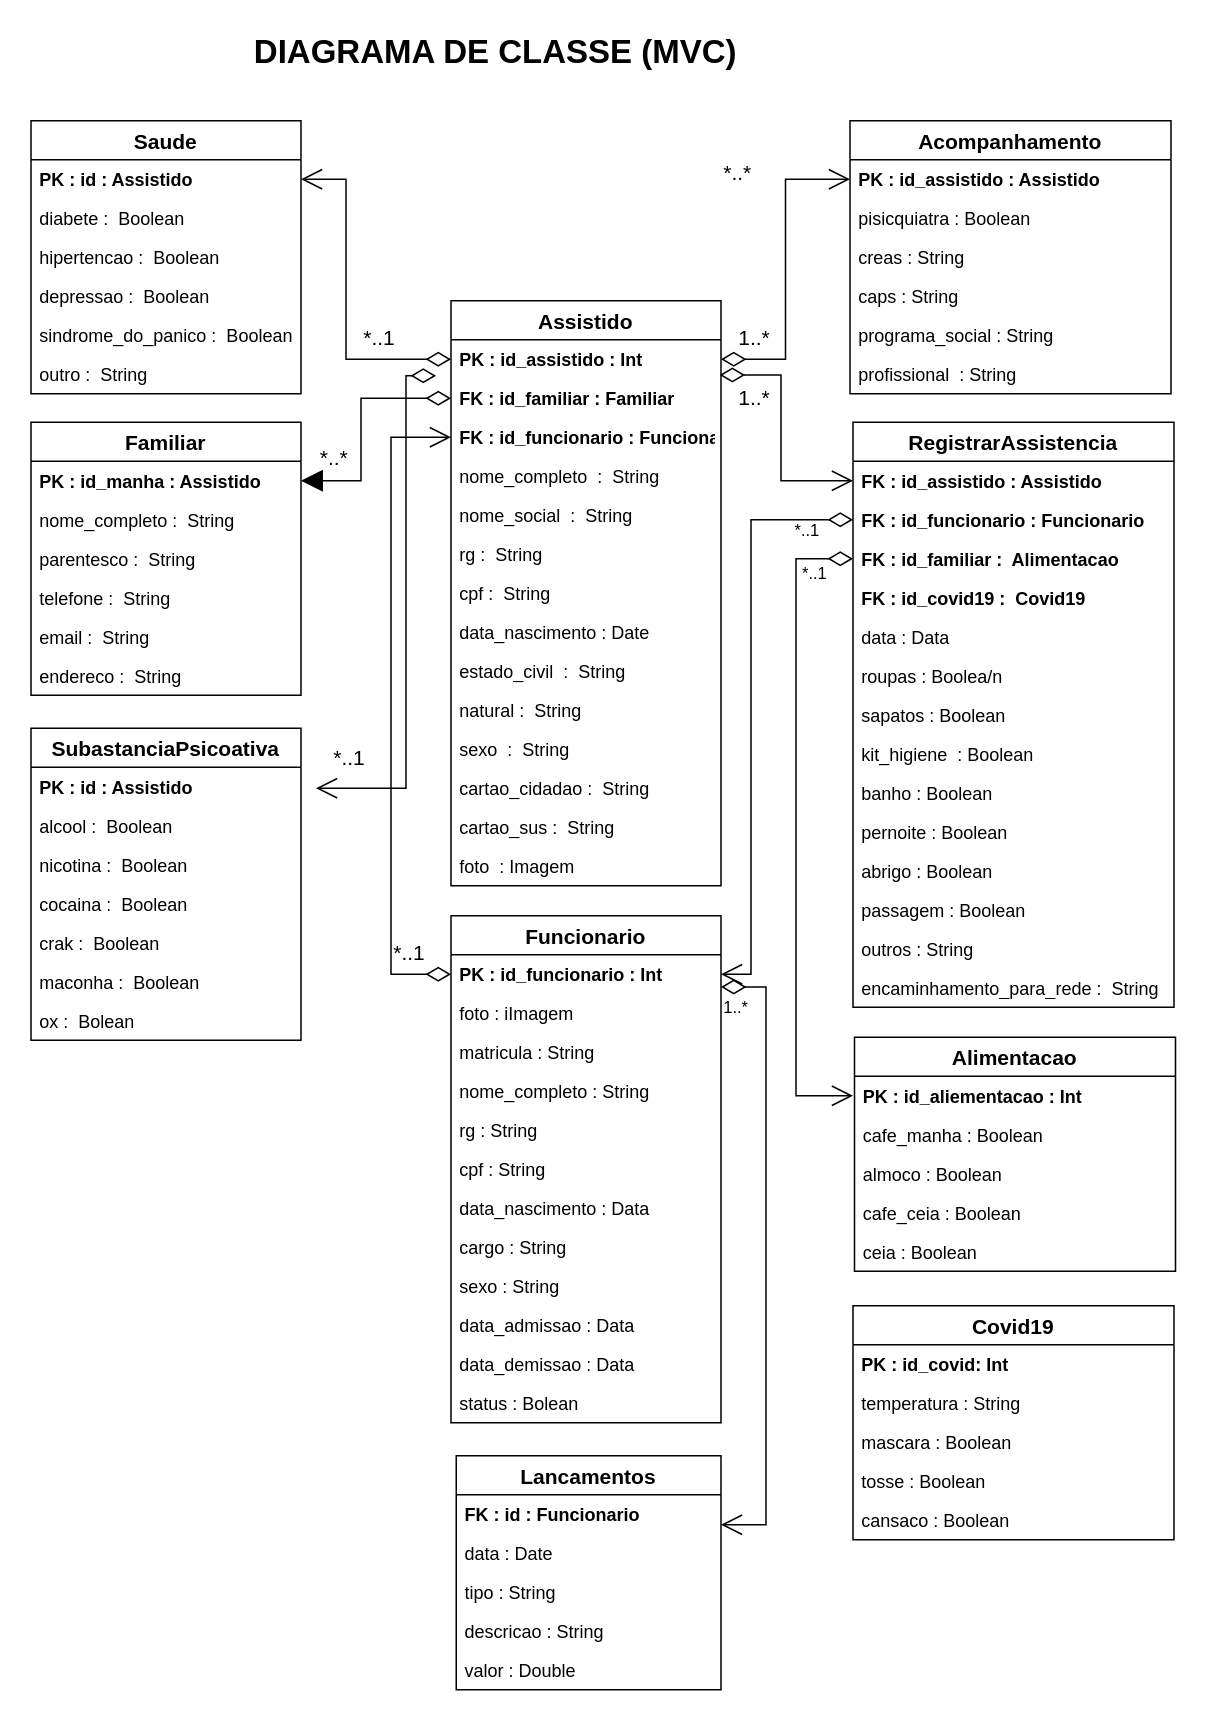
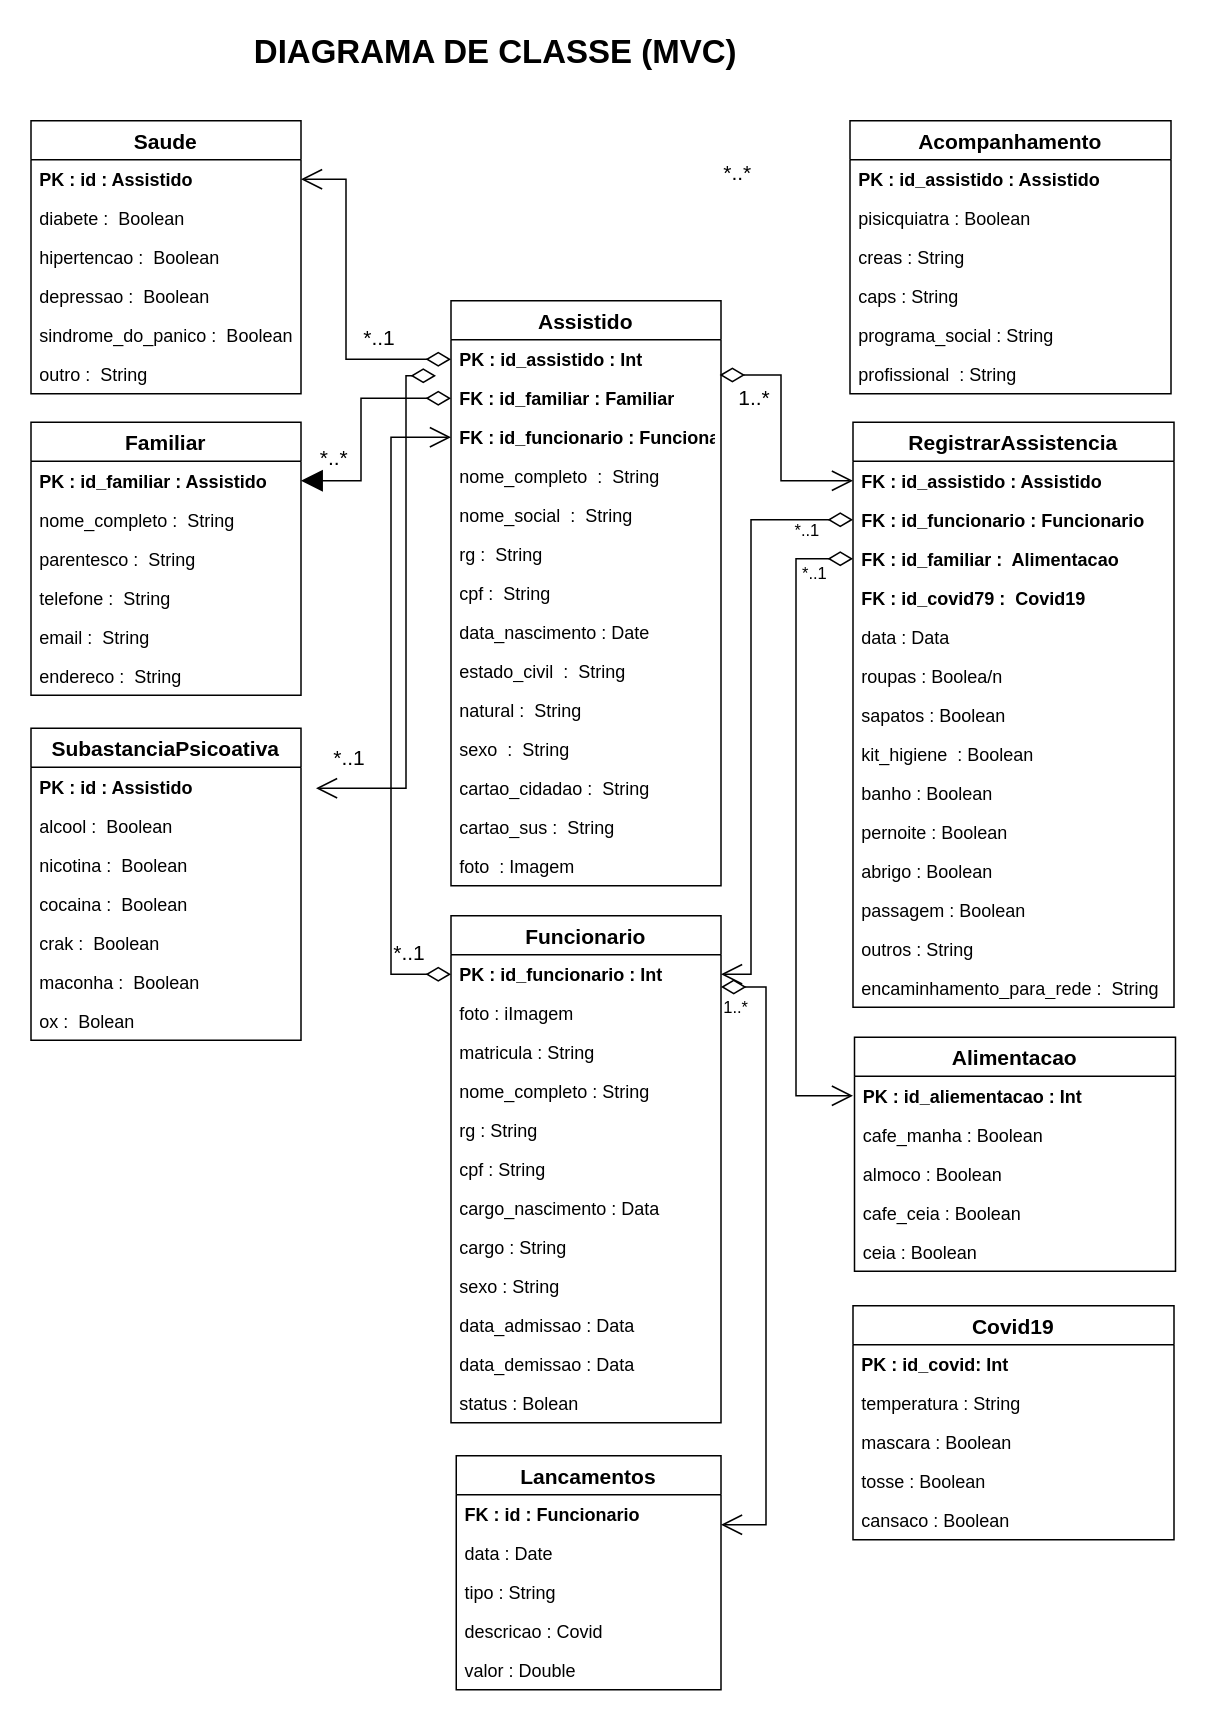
edge "PK : id_assistido : Assistido" -- "PK : id_assistido : Int": removed, label "1..*"
node "PK : id_manha : Assistido": label "PK : id_manha : Assistido" -> "PK : id_familiar : Assistido"
node "FK : id_covid19 : Covid19": label "FK : id_covid19 : Covid19" -> "FK : id_covid79 : Covid19"
node "data_nascimento : Data": label "data_nascimento : Data" -> "cargo_nascimento : Data"
node "descricao : String": label "descricao : String" -> "descricao : Covid"
